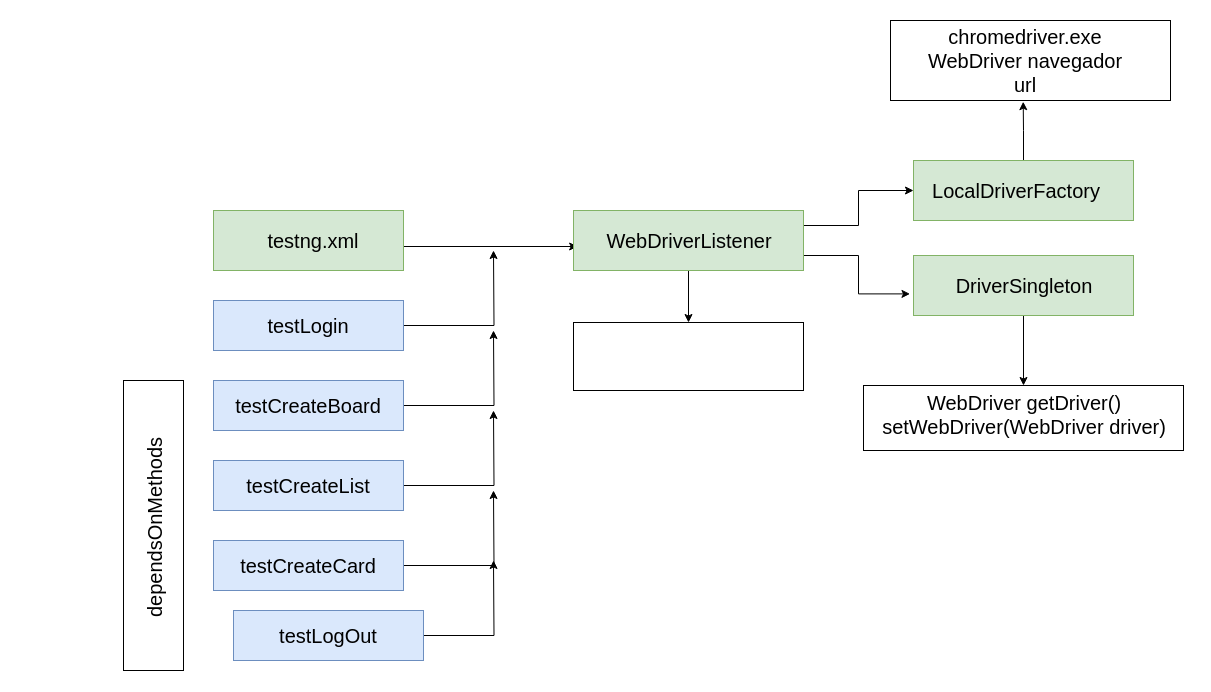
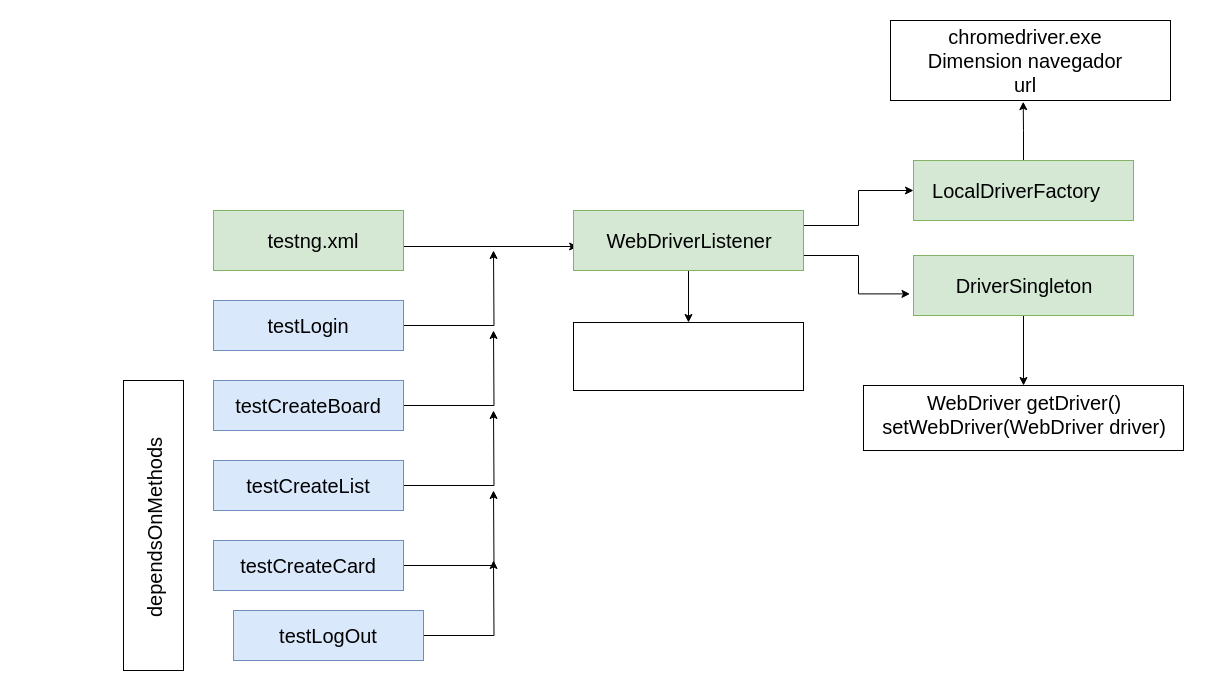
node "chromedriver.exe WebDriver navegador url": label "chromedriver.exe WebDriver navegador url" -> "chromedriver.exe Dimension navegador url"
